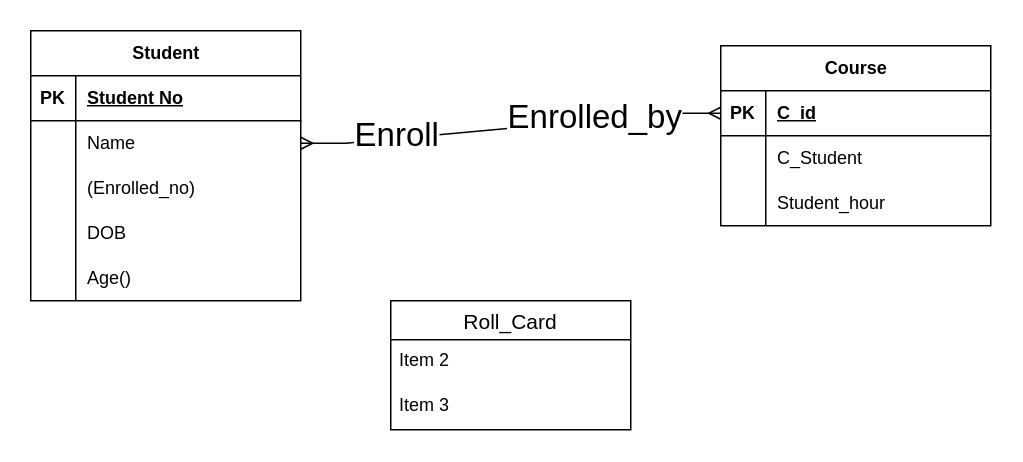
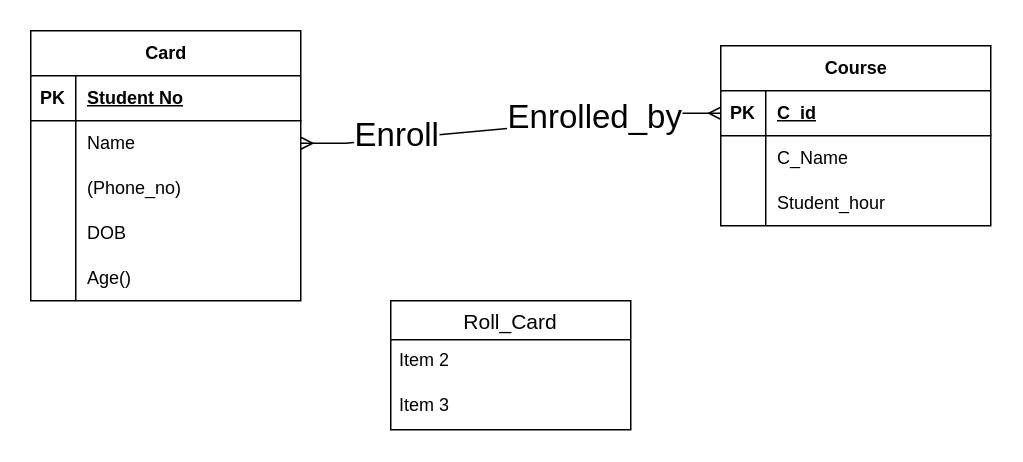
node "Student": label "Student" -> "Card"
node "C_Student": label "C_Student" -> "C_Name"
node "(Enrolled_no)": label "(Enrolled_no)" -> "(Phone_no)"
